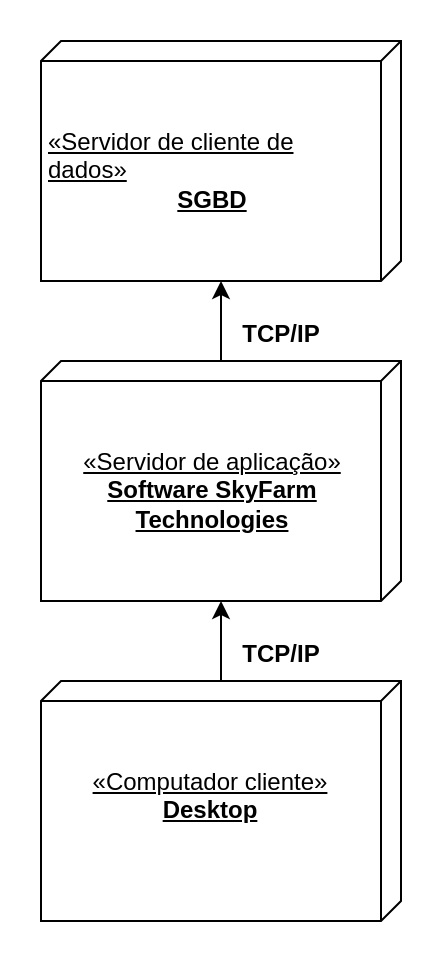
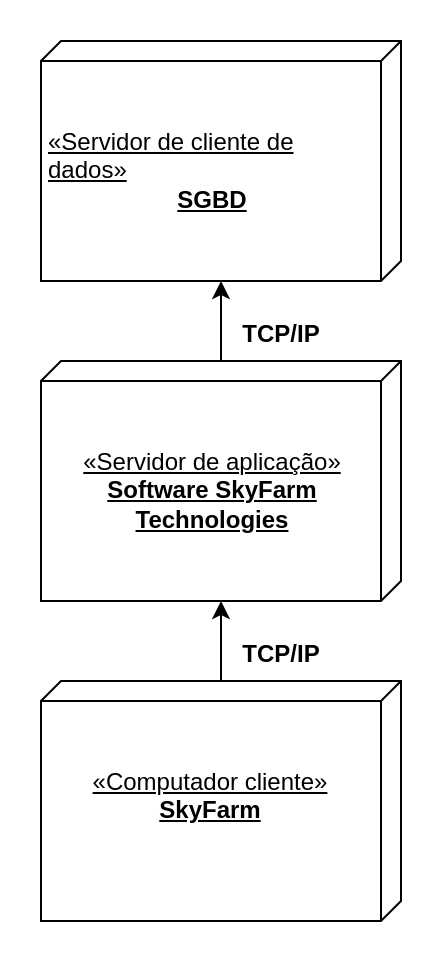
node "«Computador cliente» Desktop": label "«Computador cliente» Desktop" -> "«Computador cliente» SkyFarm"
